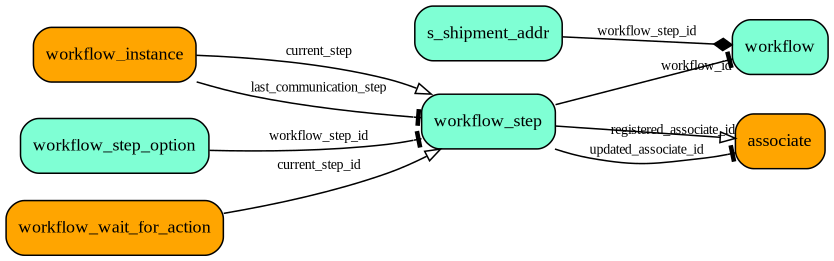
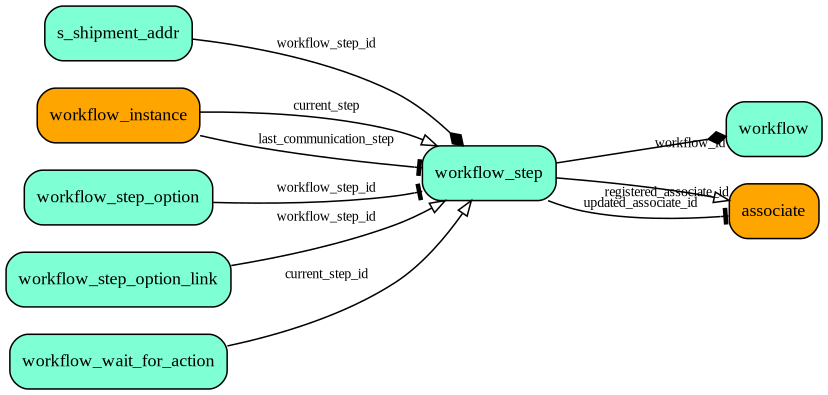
edge "s_shipment_addr" -> "workflow": now "s_shipment_addr" -> "workflow_step"
edge "workflow_step" -> "workflow": arrowhead tee -> diamond
node "workflow_wait_for_action": fillcolor orange -> aquamarine
node "workflow_step_option_link": added
